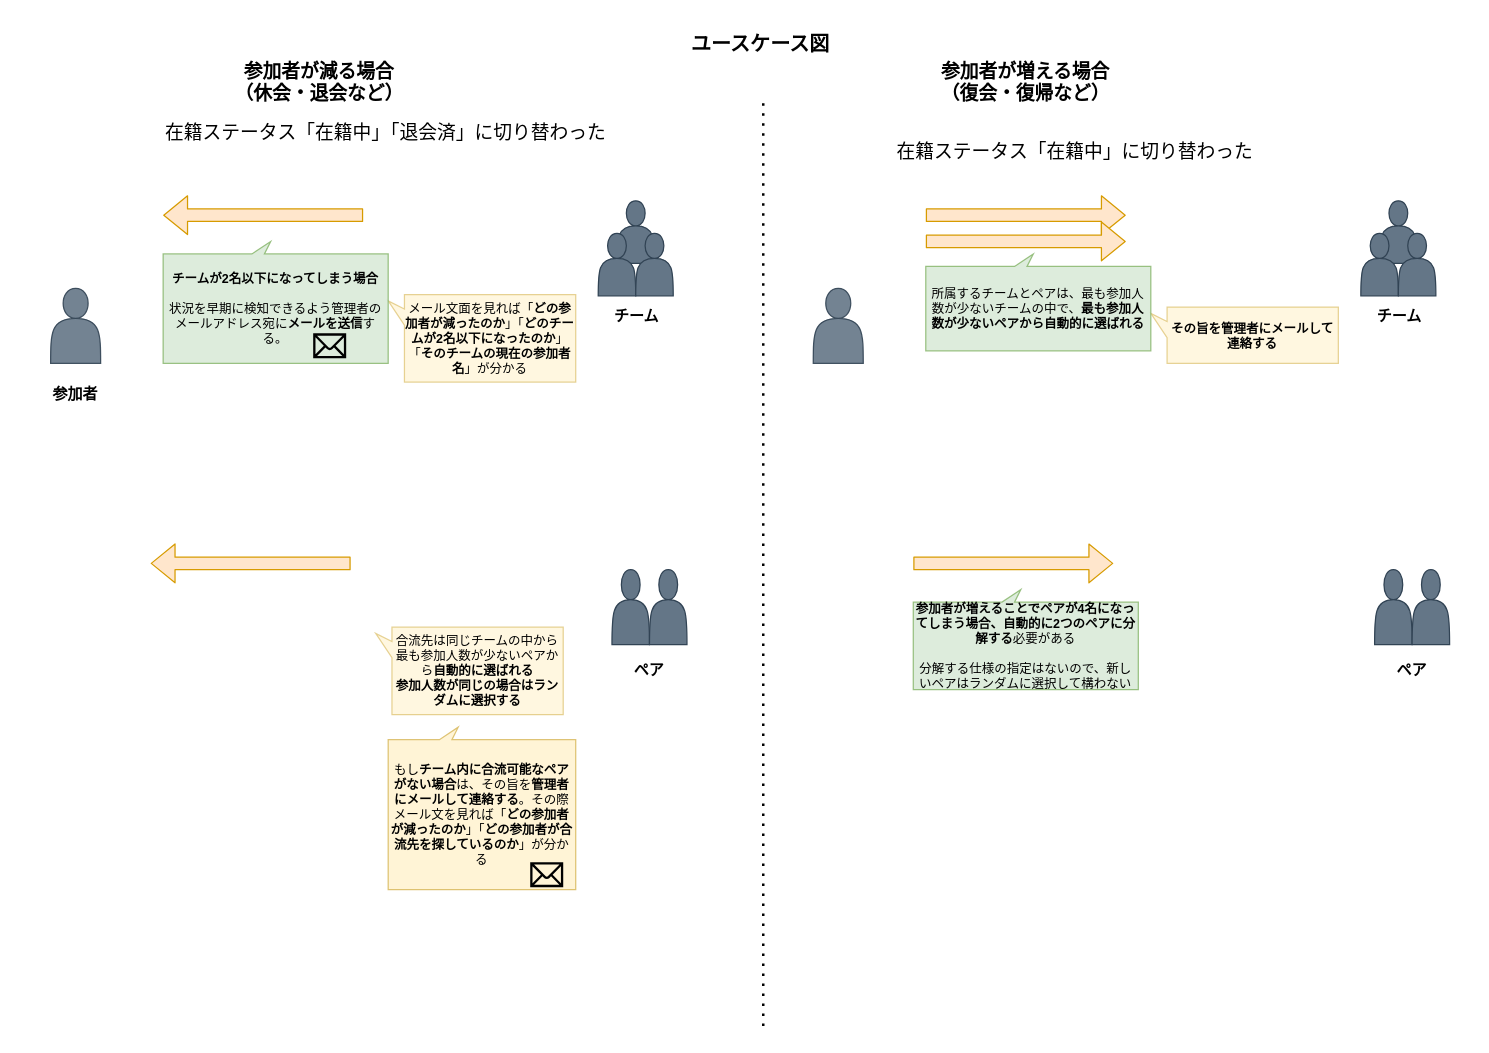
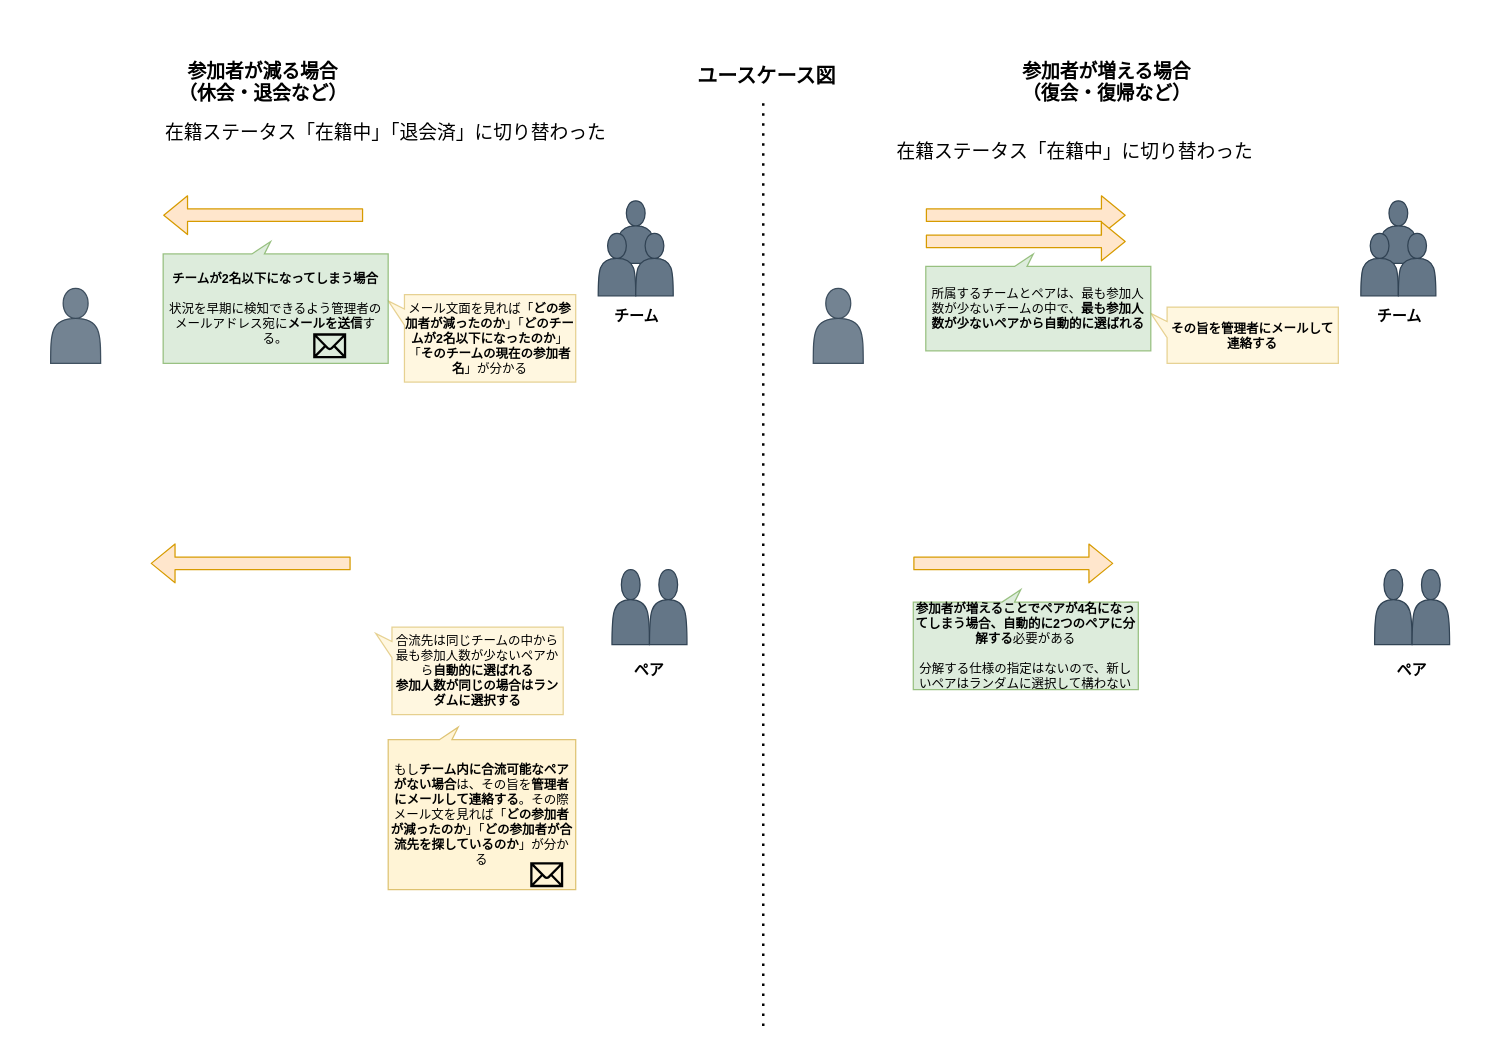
node "ユースケース図": moved (761, 44) -> (767, 76)
node "参加者が減る場合（休会・退会など）": moved (319, 82) -> (263, 82)
node "参加者が増える場合（復会・復帰など）": moved (1026, 82) -> (1107, 82)
node "参加者": removed
